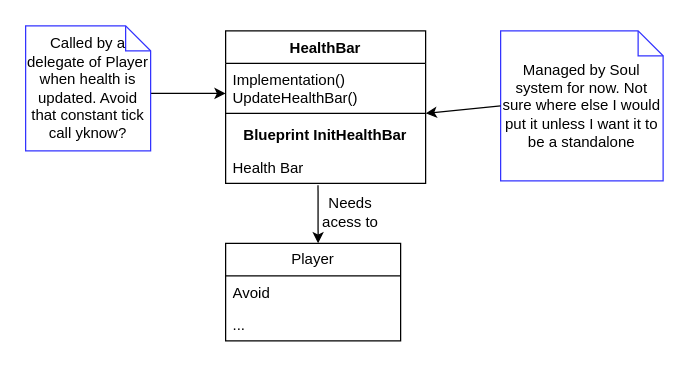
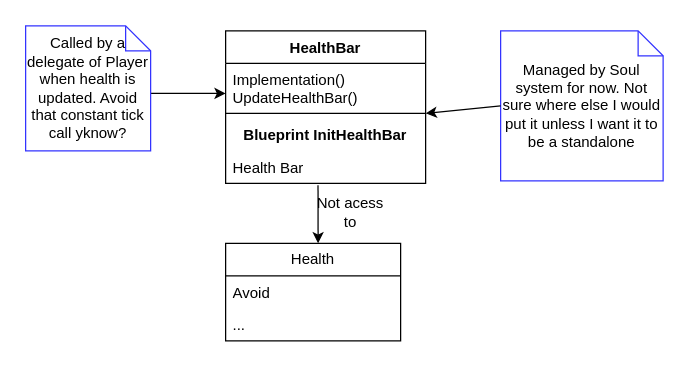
node "Needs acess to": label "Needs acess to" -> "Not acess to"
node "Player": label "Player" -> "Health"
